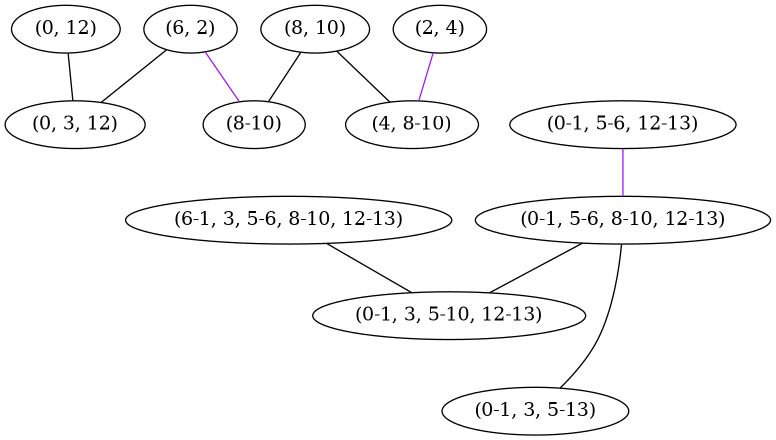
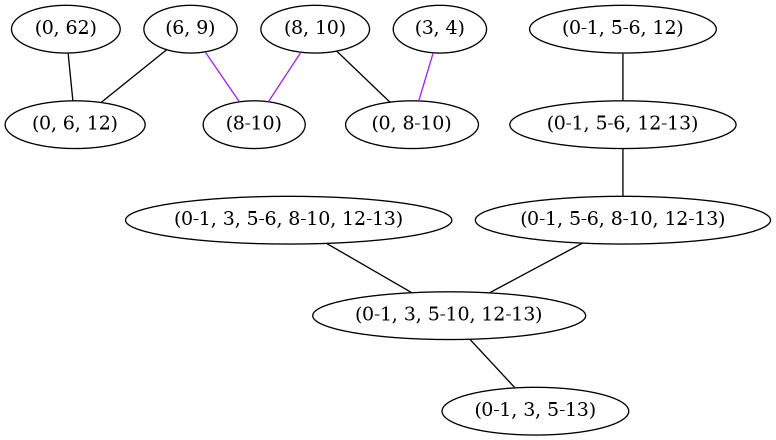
node "(0, 12)": label "(0, 12)" -> "(0, 62)"
node "(6, 2)": label "(6, 2)" -> "(6, 9)"
node "(2, 4)": label "(2, 4)" -> "(3, 4)"
node "(0-1, 5-6, 12)": added
edge "(8, 10)" -- "(8-10)": color r -> purple
node "(0, 3, 12)": label "(0, 3, 12)" -> "(0, 6, 12)"
node "(4, 8-10)": label "(4, 8-10)" -> "(0, 8-10)"
edge "(0-1, 5-6, 12-13)" -- "(0-1, 5-6, 8-10, 12-13)": color purple -> r
node "(6-1, 3, 5-6, 8-10, 12-13)": label "(6-1, 3, 5-6, 8-10, 12-13)" -> "(0-1, 3, 5-6, 8-10, 12-13)"
edge "(0-1, 5-6, 8-10, 12-13)" -- "(0-1, 3, 5-13)": now "(0-1, 3, 5-10, 12-13)" -- "(0-1, 3, 5-13)"
